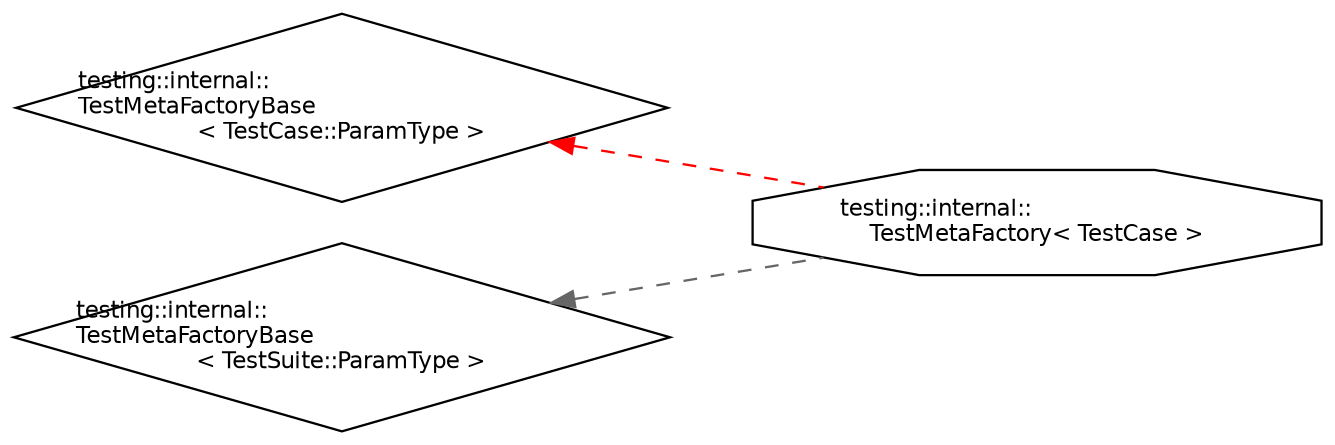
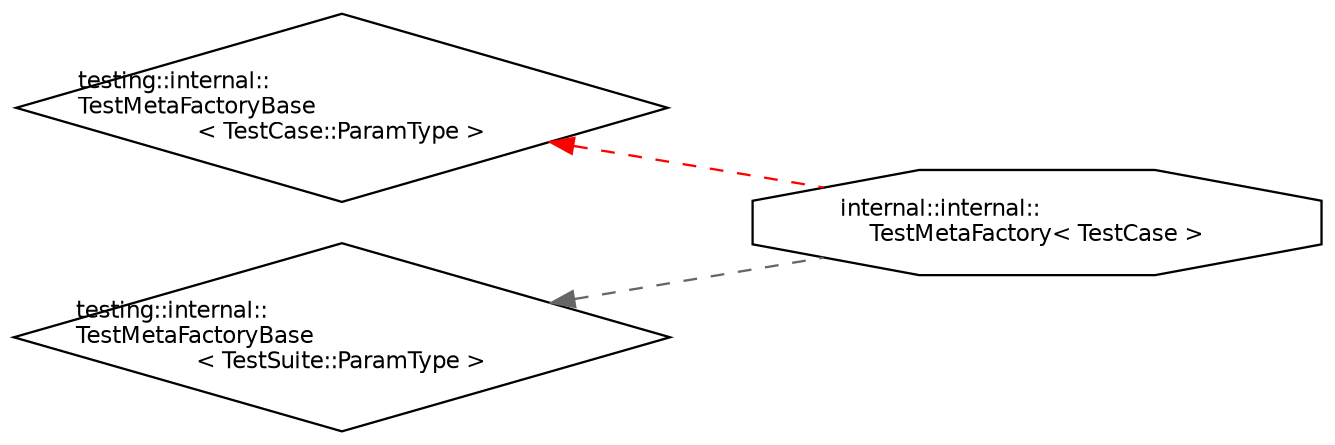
node "testing::internal:: TestMetaFactory< TestCase >": label "testing::internal:: TestMetaFactory< TestCase >" -> "internal::internal:: TestMetaFactory< TestCase >"
